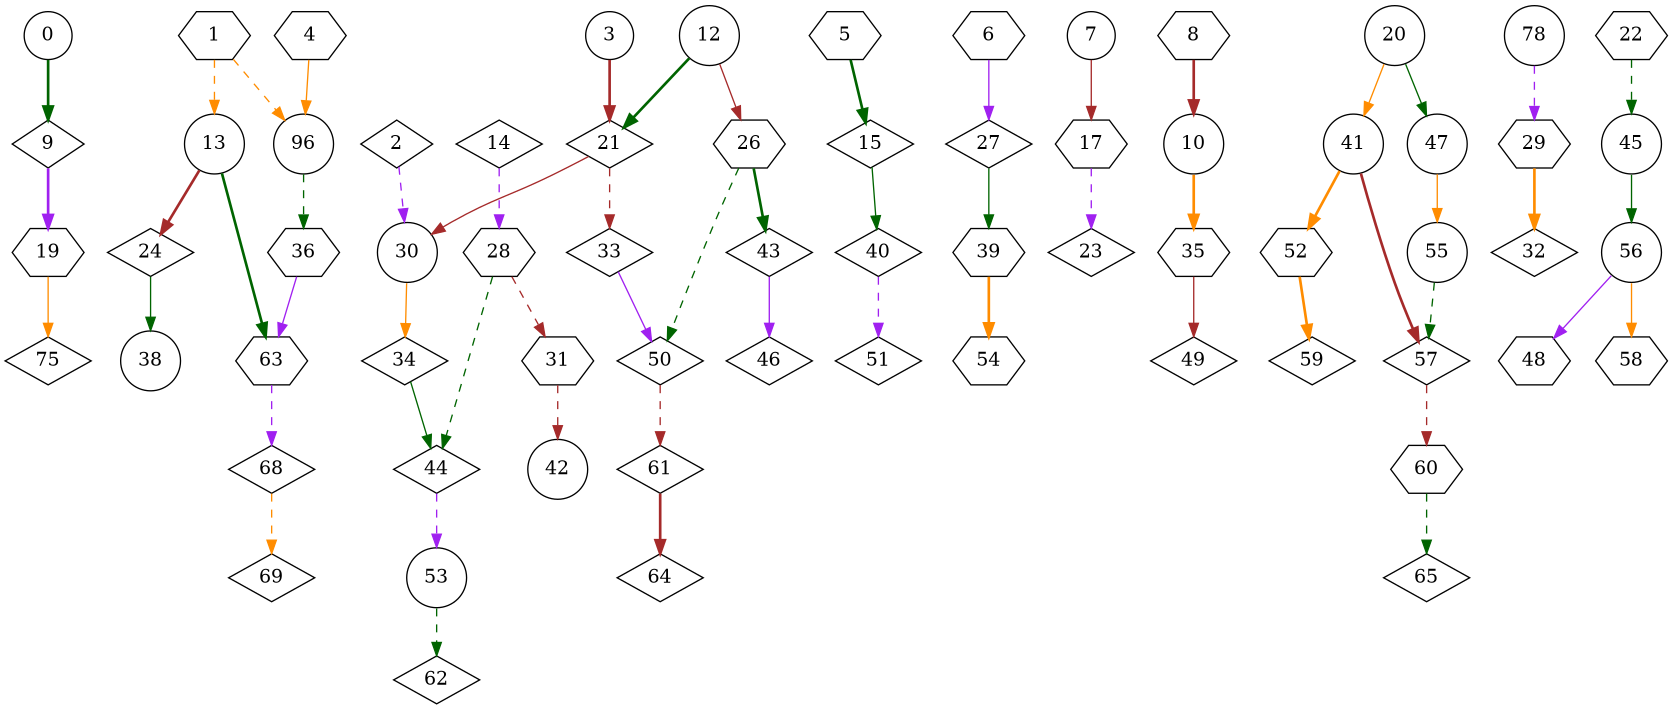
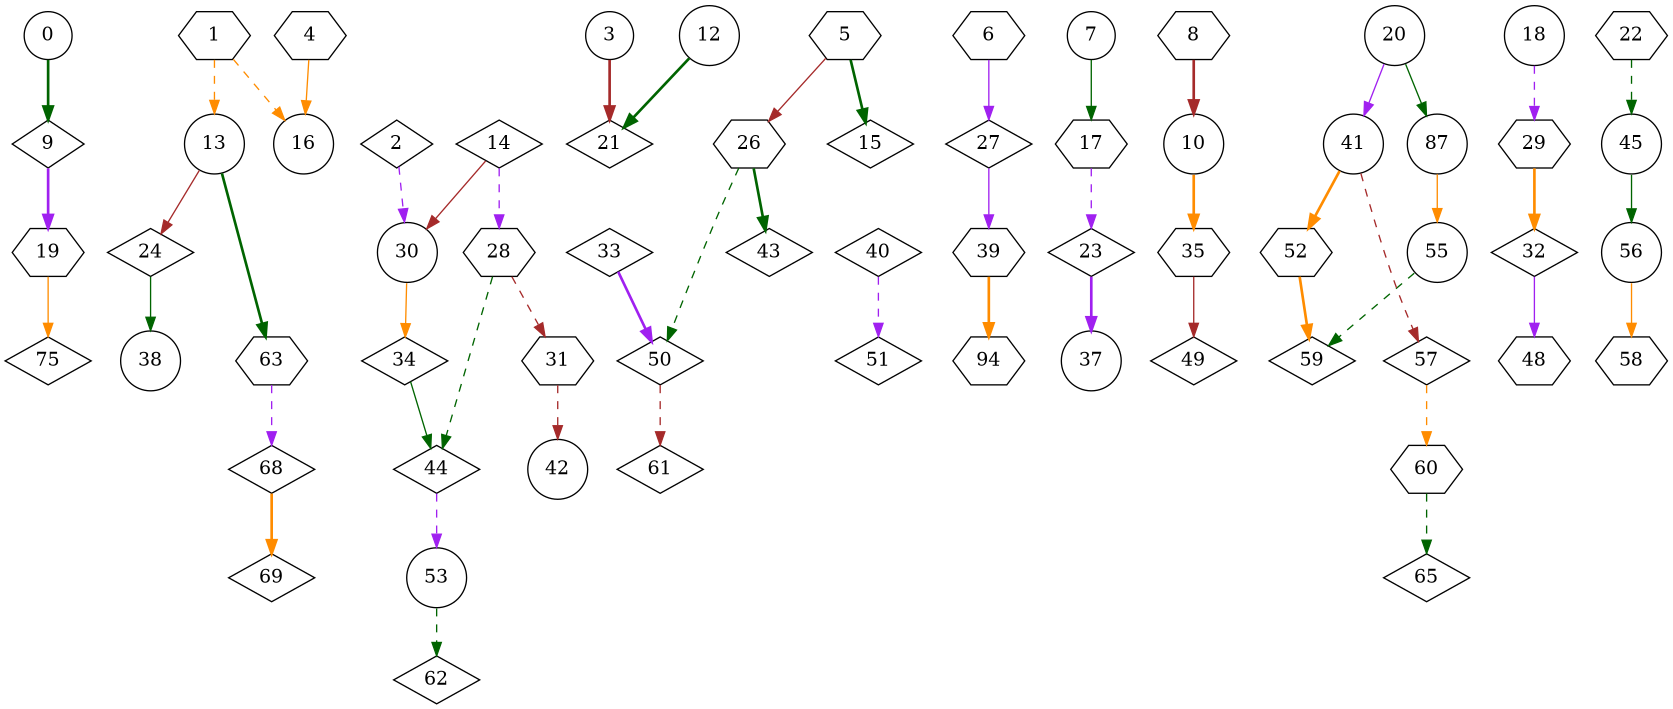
node "78": label "78" -> "18"
edge "7" -> "17": color brown -> darkgreen
edge "20" -> "41": color darkorange -> purple
edge "12" -> "26": now "5" -> "26"
node "96": label "96" -> "16"
node "47": label "47" -> "87"
edge "21" -> "30": now "14" -> "30"
edge "21" -> "33": removed
edge "15" -> "40": removed
edge "27" -> "39": color darkgreen -> purple
edge "13" -> "24": style bold -> solid
node "36": removed
edge "41" -> "57": style bold -> dashed
edge "33" -> "50": style solid -> bold
edge "56" -> "48": now "32" -> "48"
edge "55" -> "57": now "55" -> "59"
node "46": removed
node "54": label "54" -> "94"
node "37": added
edge "57" -> "60": color brown -> darkorange
edge "68" -> "69": style dashed -> bold
node "64": removed
